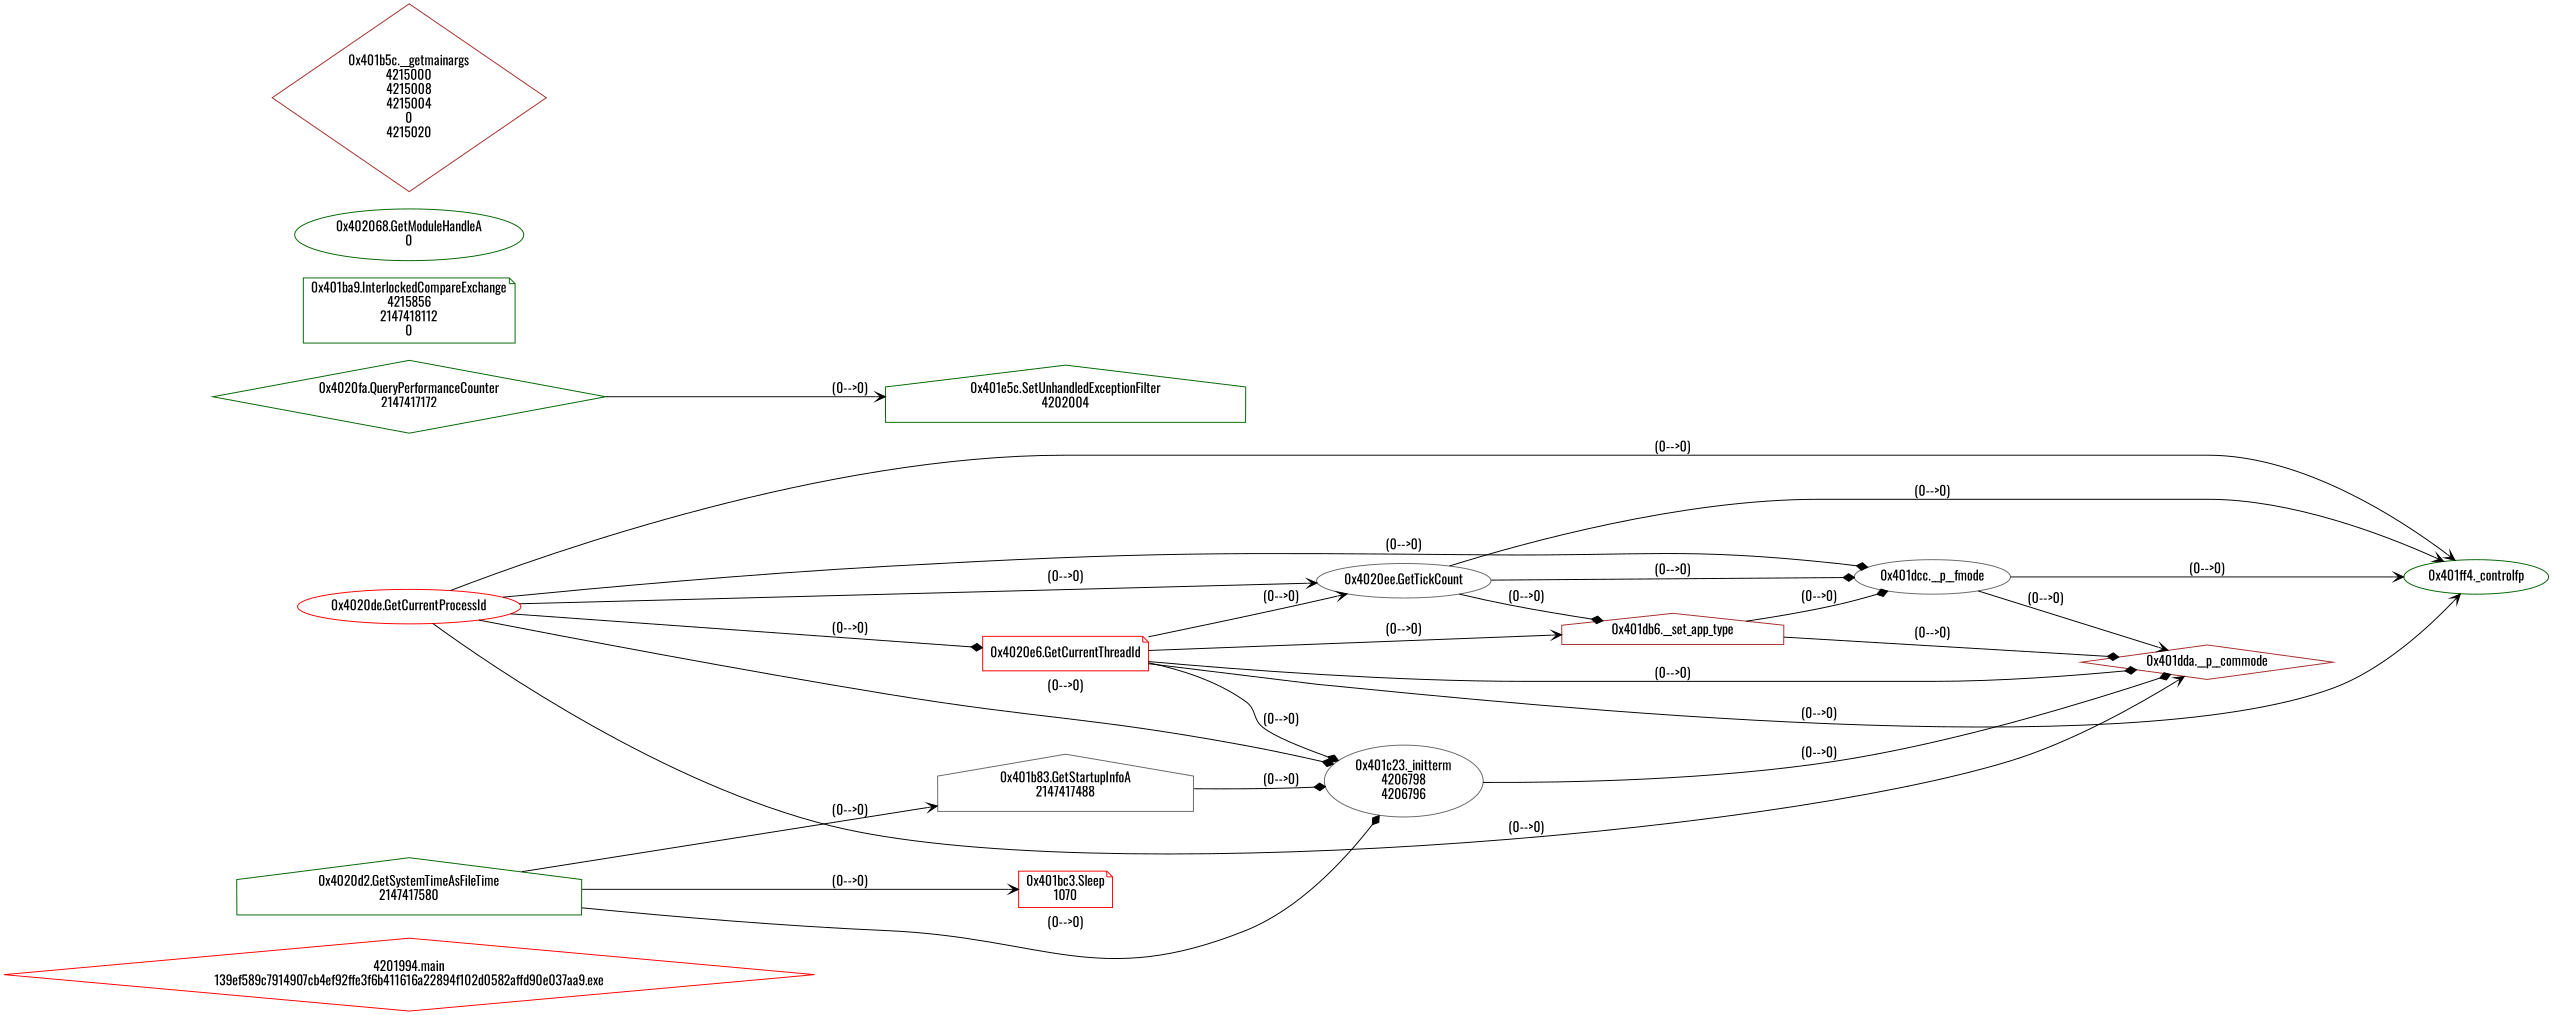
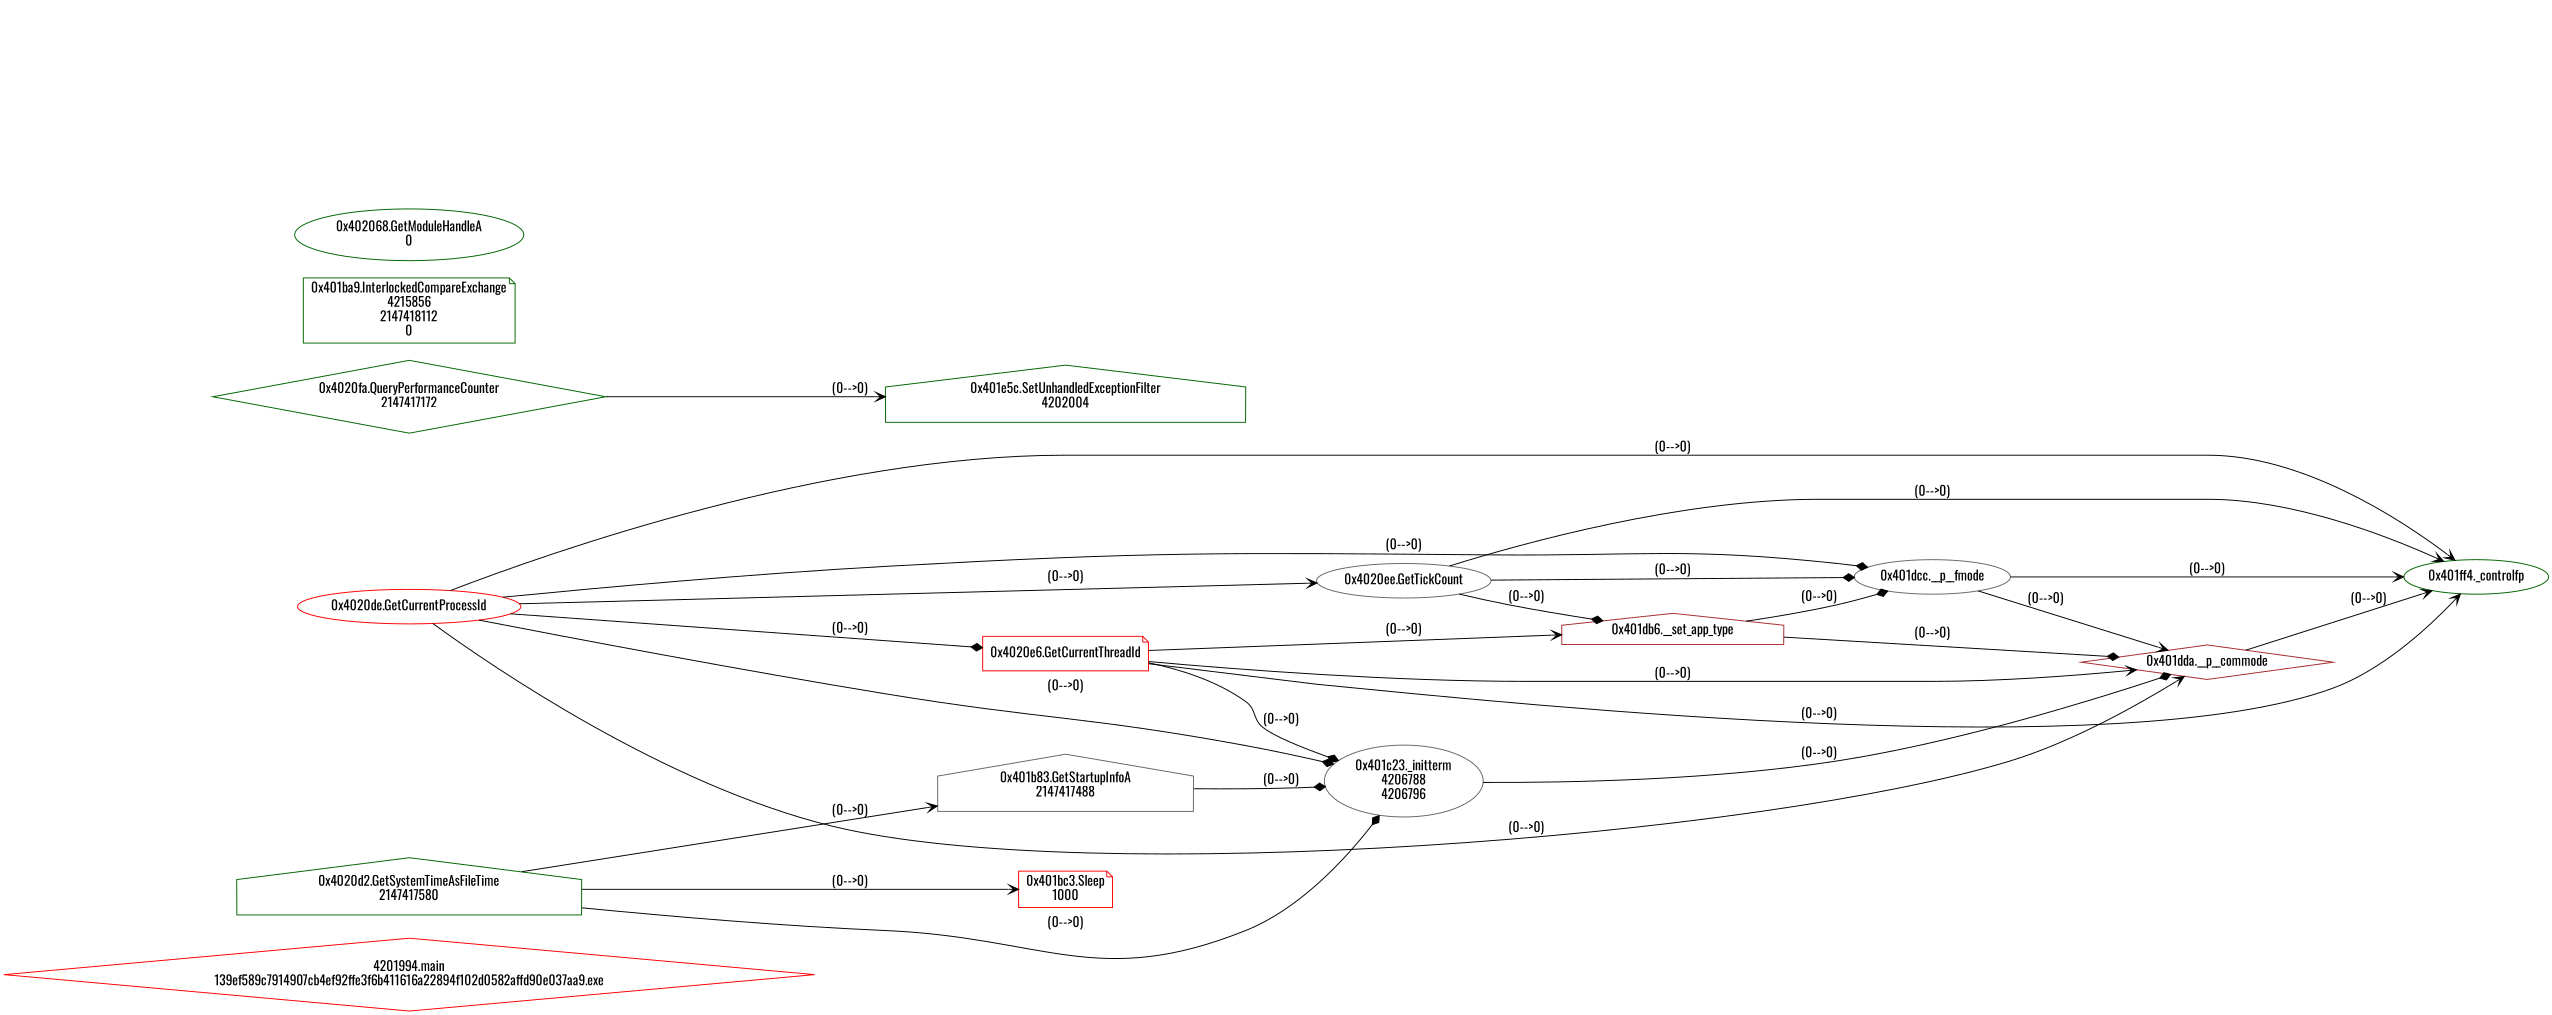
node "0x401b5c.__getmainargs 4215000 4215008 4215004 0 4215020": removed
edge "0x4020e6.GetCurrentThreadId" -> "0x4020ee.GetTickCount": removed, label "(0-->0)"
edge "0x401dda.__p__commode" -> "0x401ff4._controlfp": added, label "(0-->0)"
edge "0x4020e6.GetCurrentThreadId" -> "0x401dda.__p__commode": arrowhead diamond -> vee
node "0x401c23._initterm 4206798 4206796": label "0x401c23._initterm 4206798 4206796" -> "0x401c23._initterm 4206788 4206796"
node "0x401bc3.Sleep 1070": label "0x401bc3.Sleep 1070" -> "0x401bc3.Sleep 1000"
